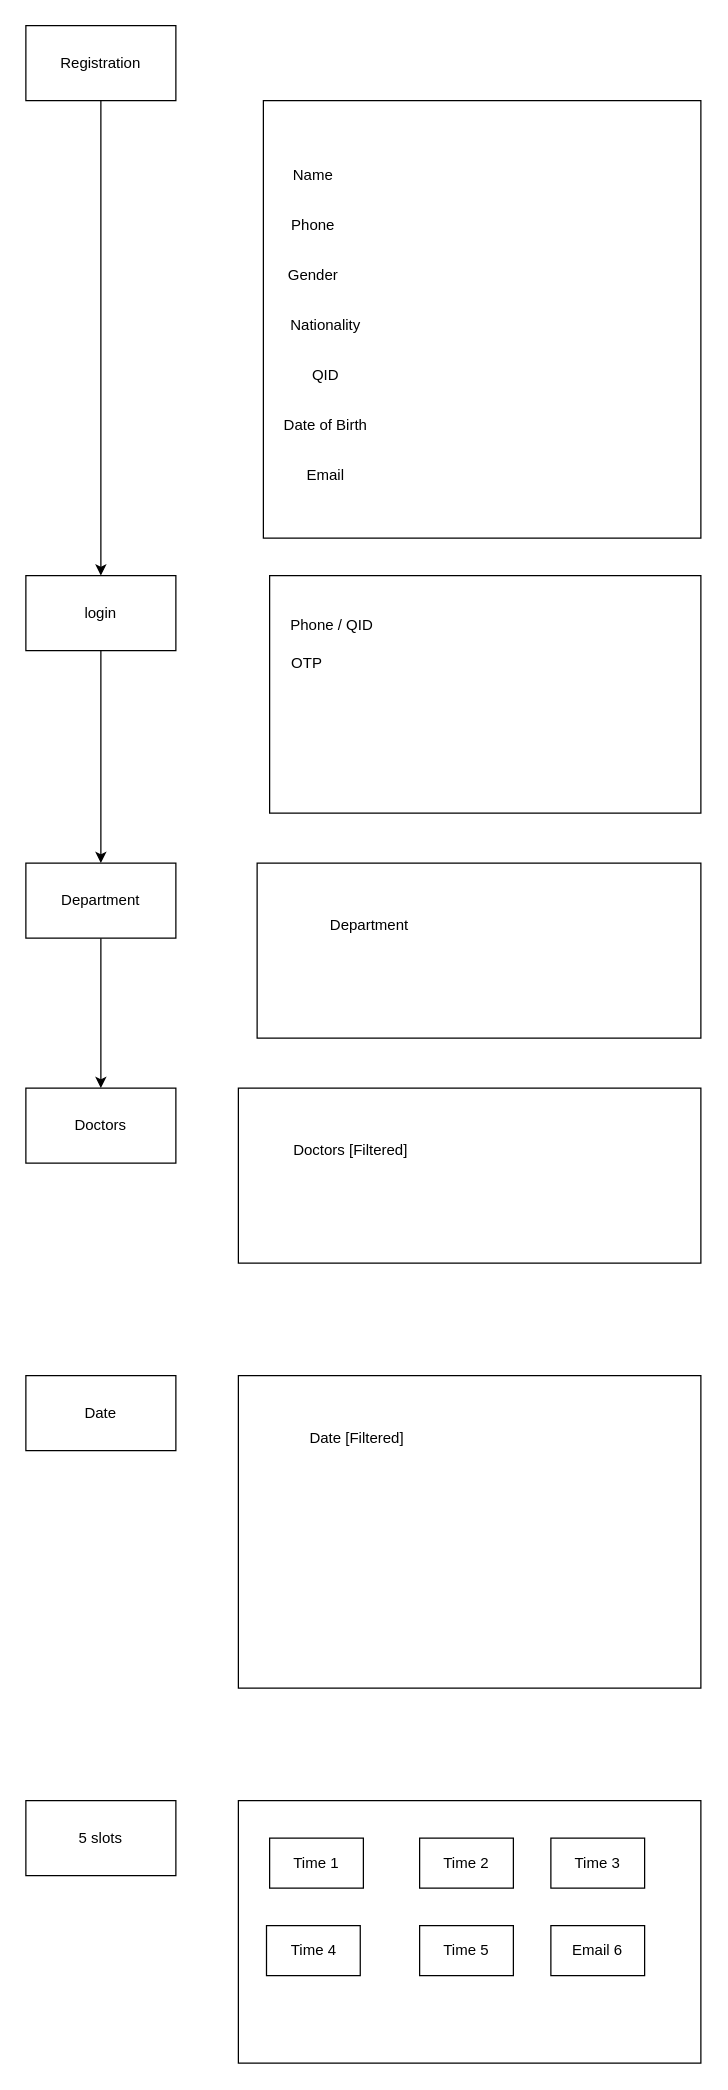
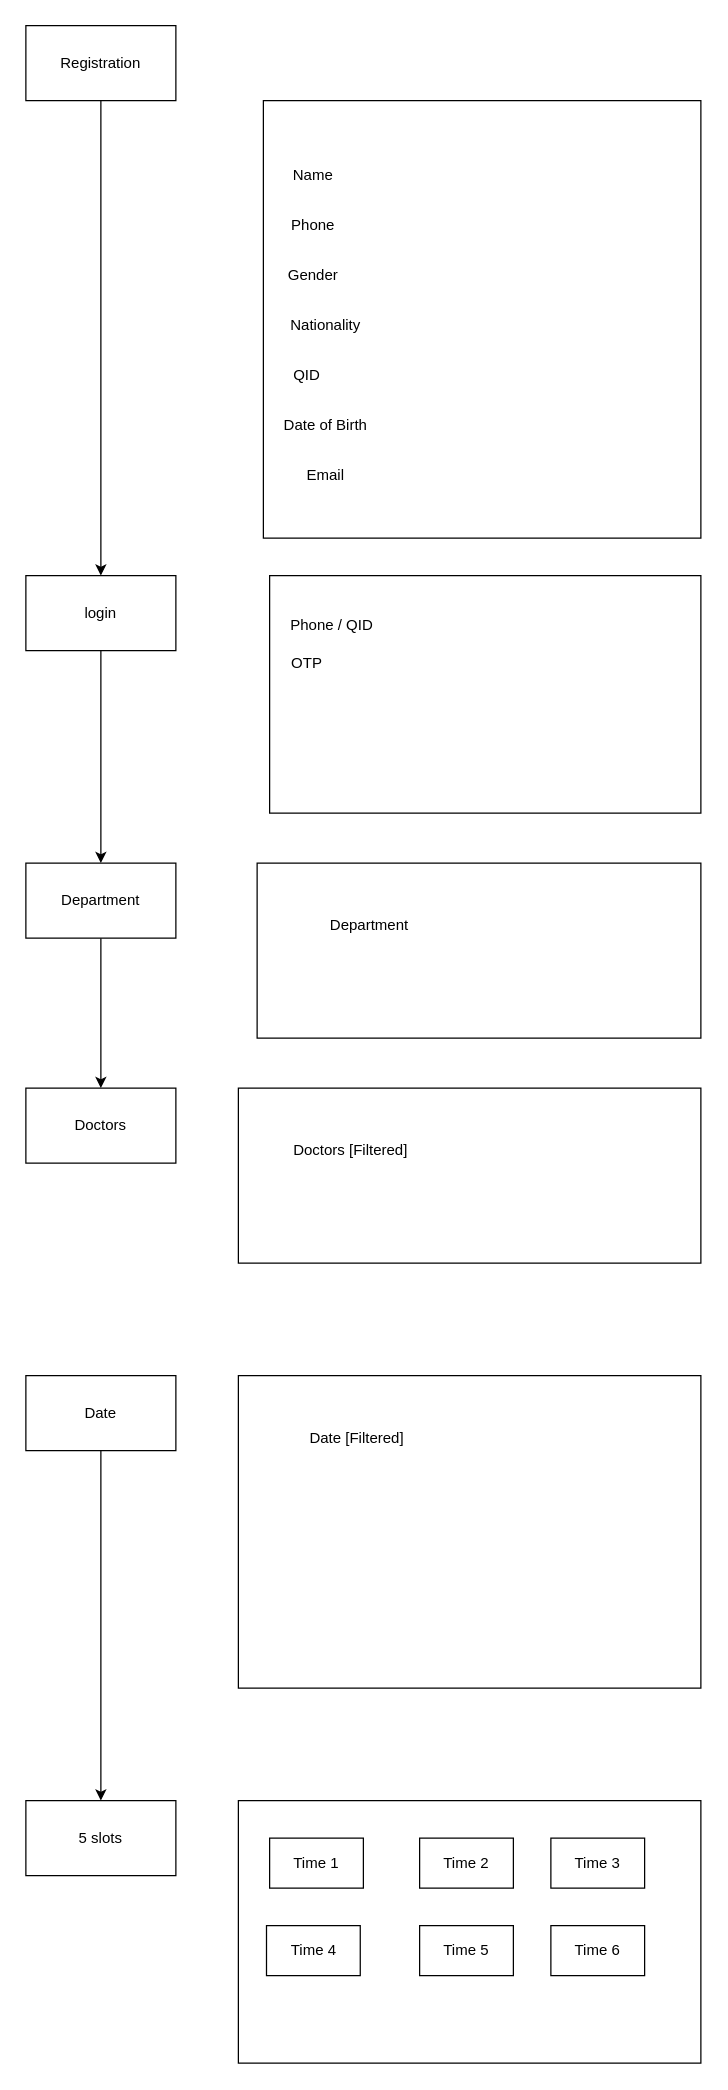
node "QID": moved (326, 376) -> (307, 376)
edge "Date" -> "5 slots": added
node "Email 6": label "Email 6" -> "Time 6"
